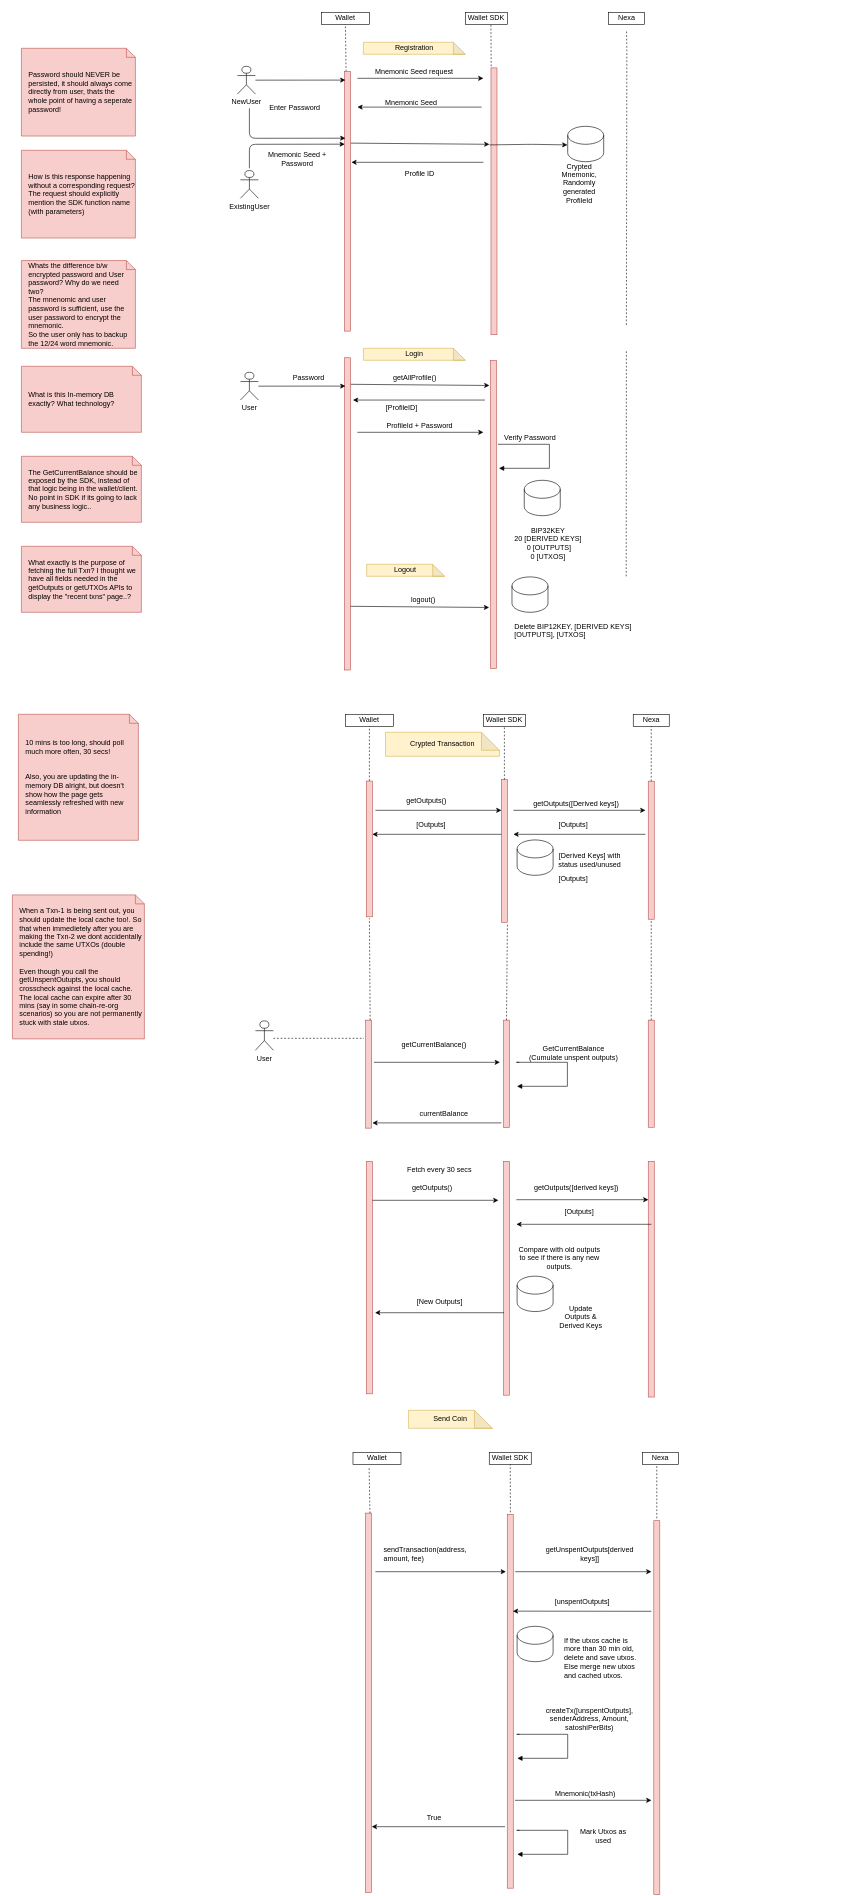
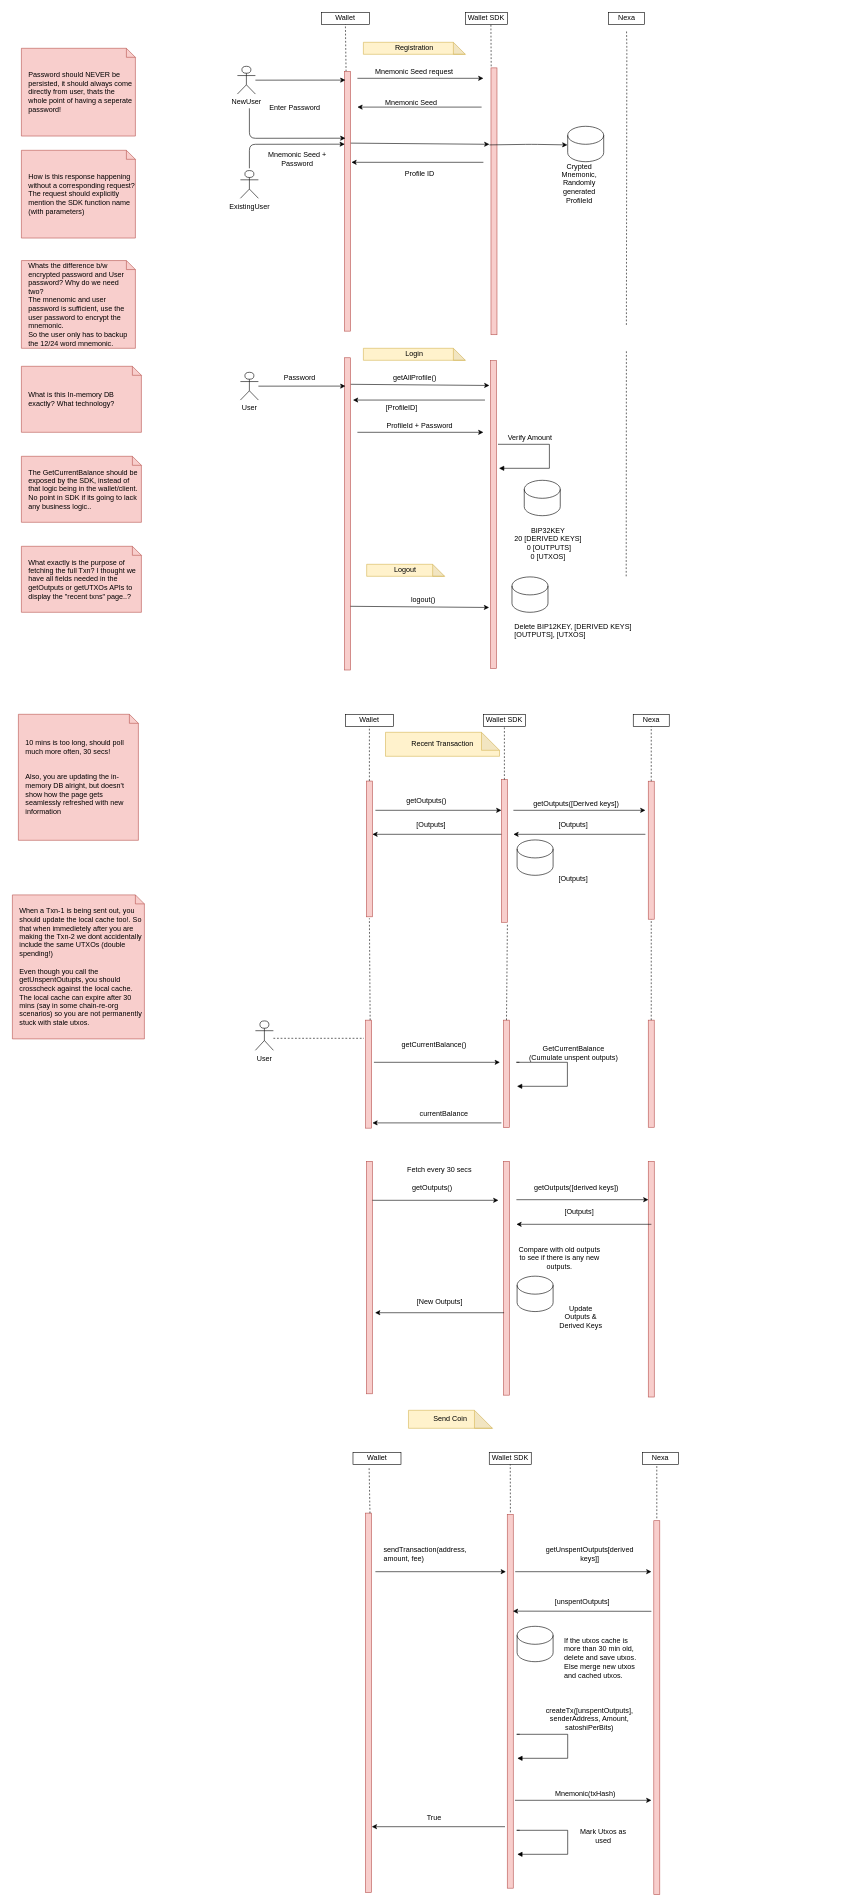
node "Password": moved (309, 378) -> (300, 378)
node "Verify Password": label "Verify Password" -> "Verify Amount"
node "Crypted Transaction": label "Crypted Transaction" -> "Recent Transaction"
node "[Derived Keys] with status used/unused": removed
